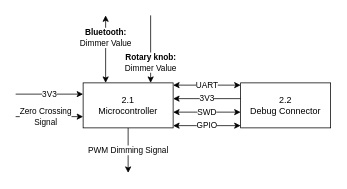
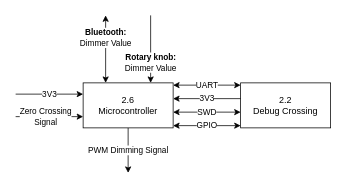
node "2.1 Microcontroller": label "2.1 Microcontroller" -> "2.6 Microcontroller"
node "2.2 Debug Connector": label "2.2 Debug Connector" -> "2.2 Debug Crossing"
